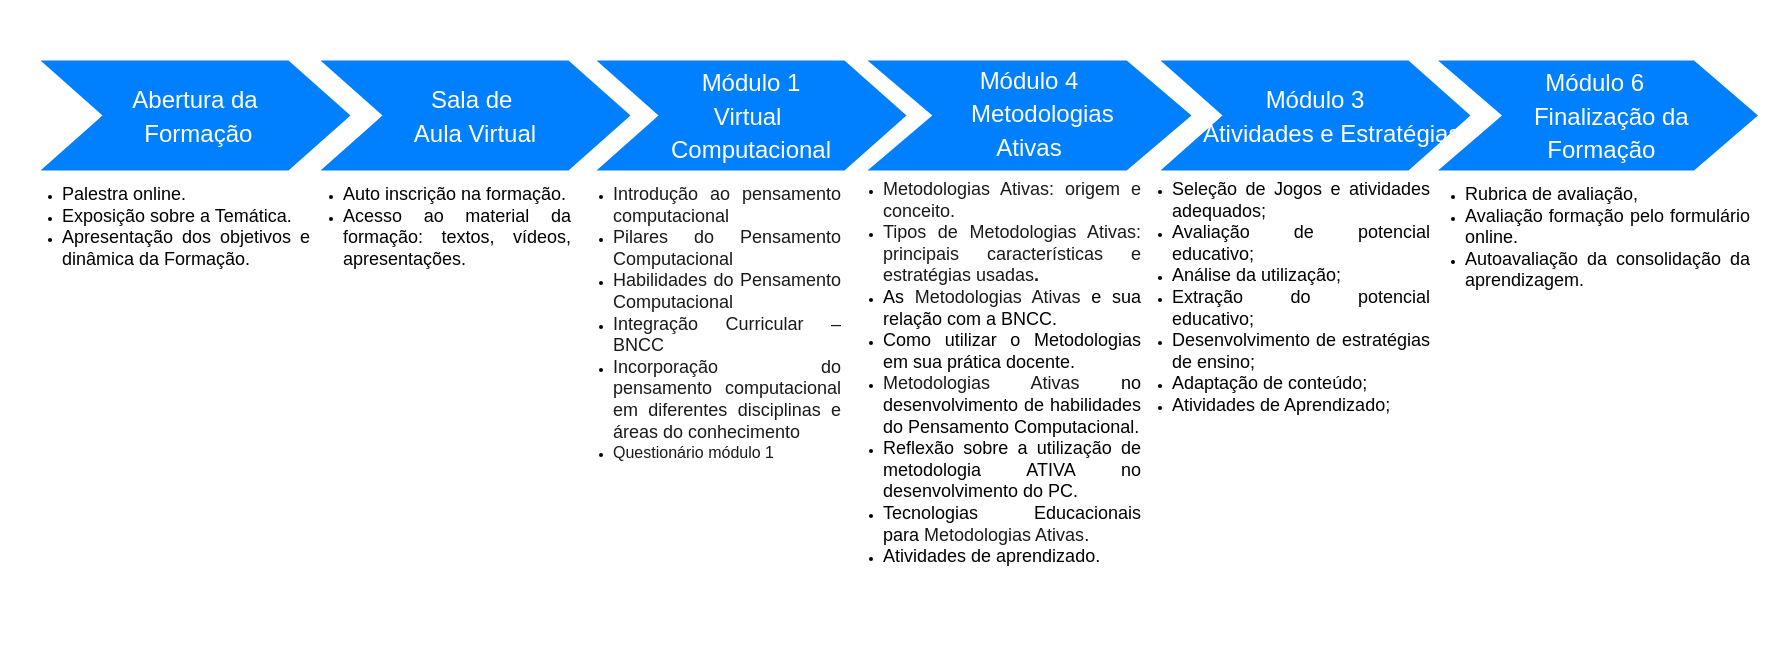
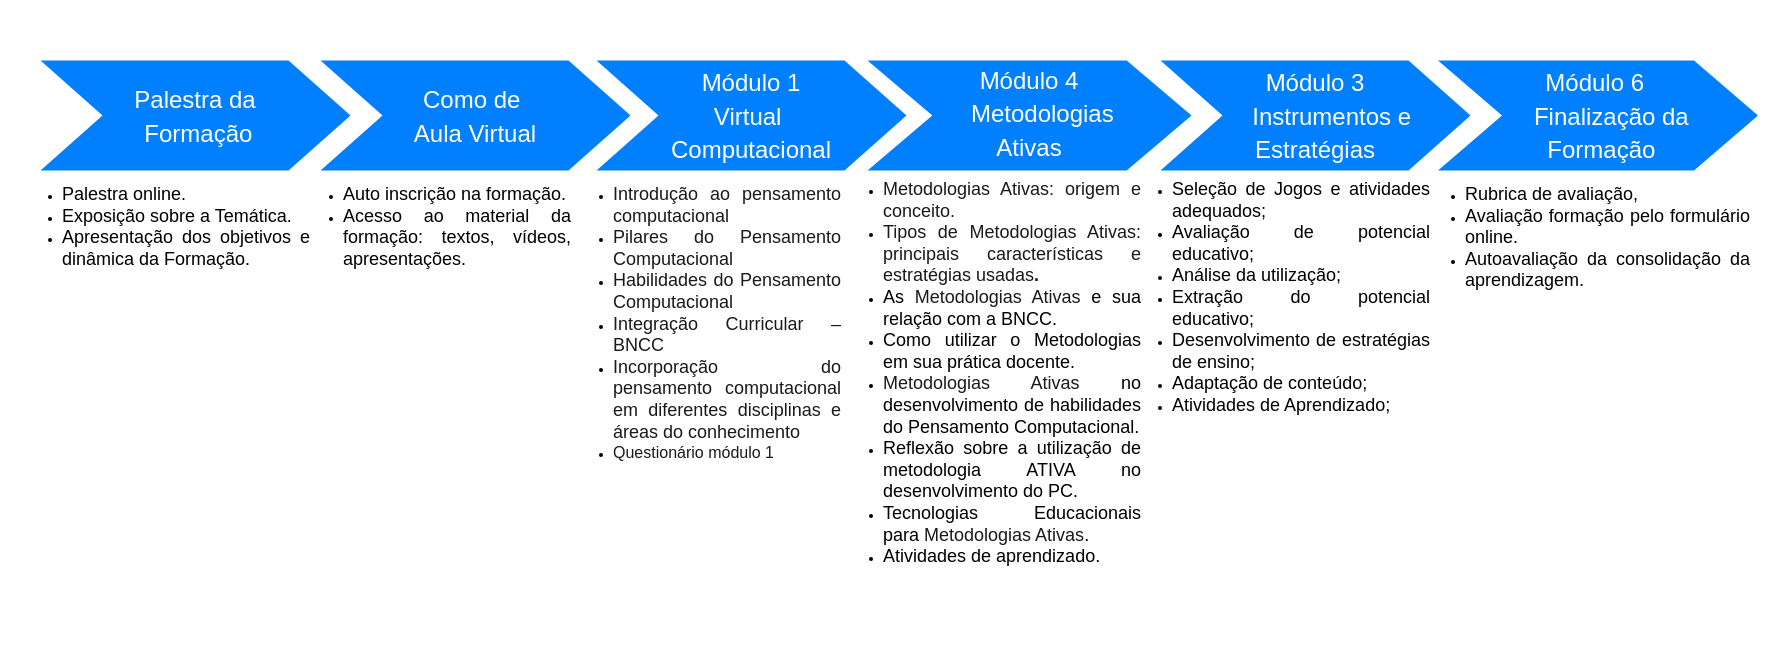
node "Abertura da Formação": label "Abertura da Formação" -> "Palestra da Formação"
node "Sala de Aula Virtual": label "Sala de Aula Virtual" -> "Como de Aula Virtual"
node "Módulo 3 Atividades e Estratégias": label "Módulo 3 Atividades e Estratégias" -> "Módulo 3 Instrumentos e Estratégias"
